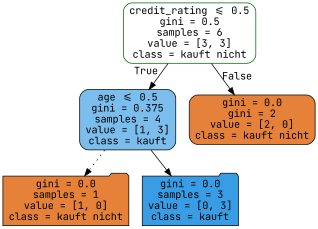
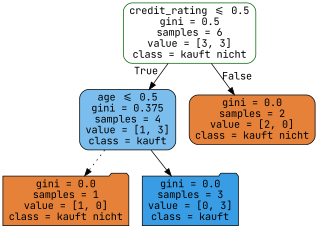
node "gini = 0.0 gini = 2 value = [2, 0] class = kauft nicht": label "gini = 0.0 gini = 2 value = [2, 0] class = kauft nicht" -> "gini = 0.0 samples = 2 value = [2, 0] class = kauft nicht"
